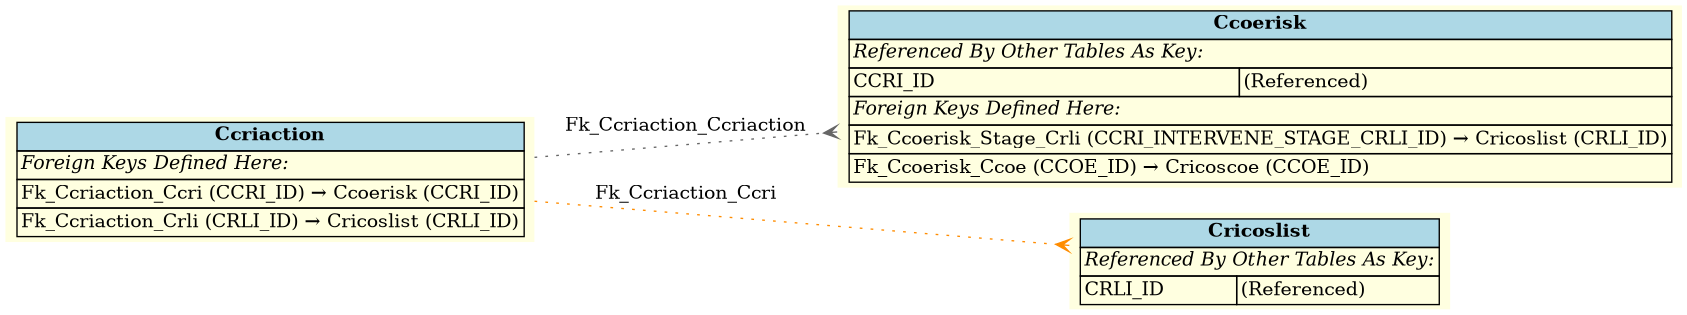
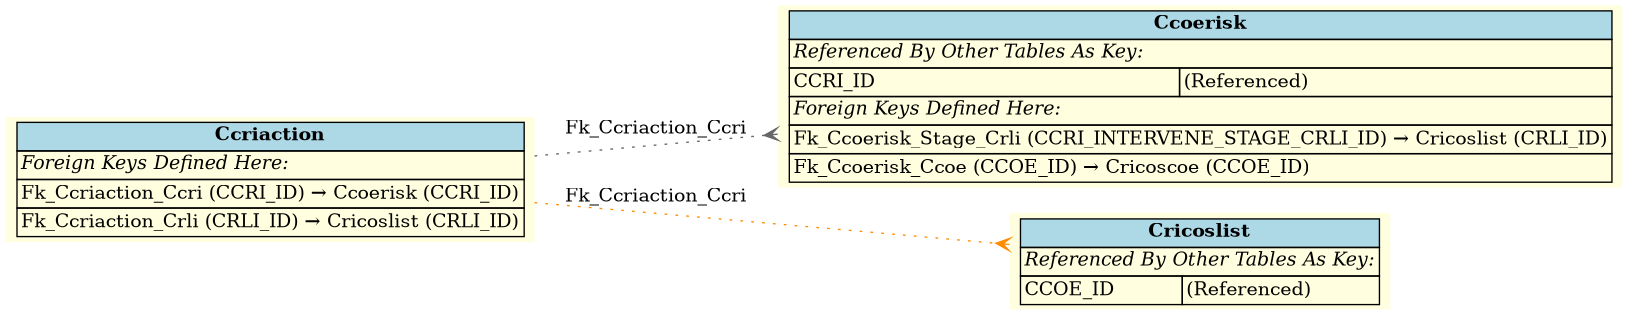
edge "Ccoerisk" -- "Ccriaction": label " Fk_Ccriaction_Ccriaction " -> " Fk_Ccriaction_Ccri "
node "Cricoslist": text "CRLI_ID" -> "CCOE_ID"
